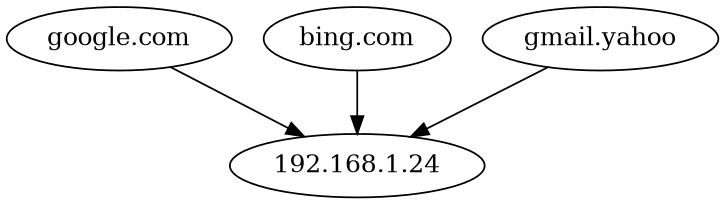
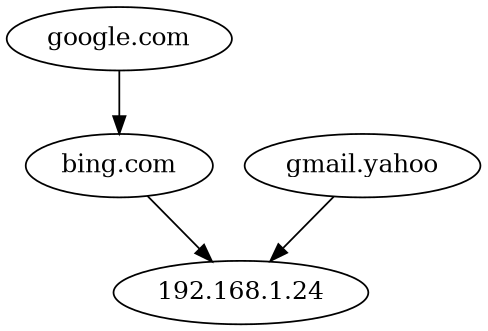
edge "google.com" -> "192.168.1.24": now "google.com" -> "bing.com"
